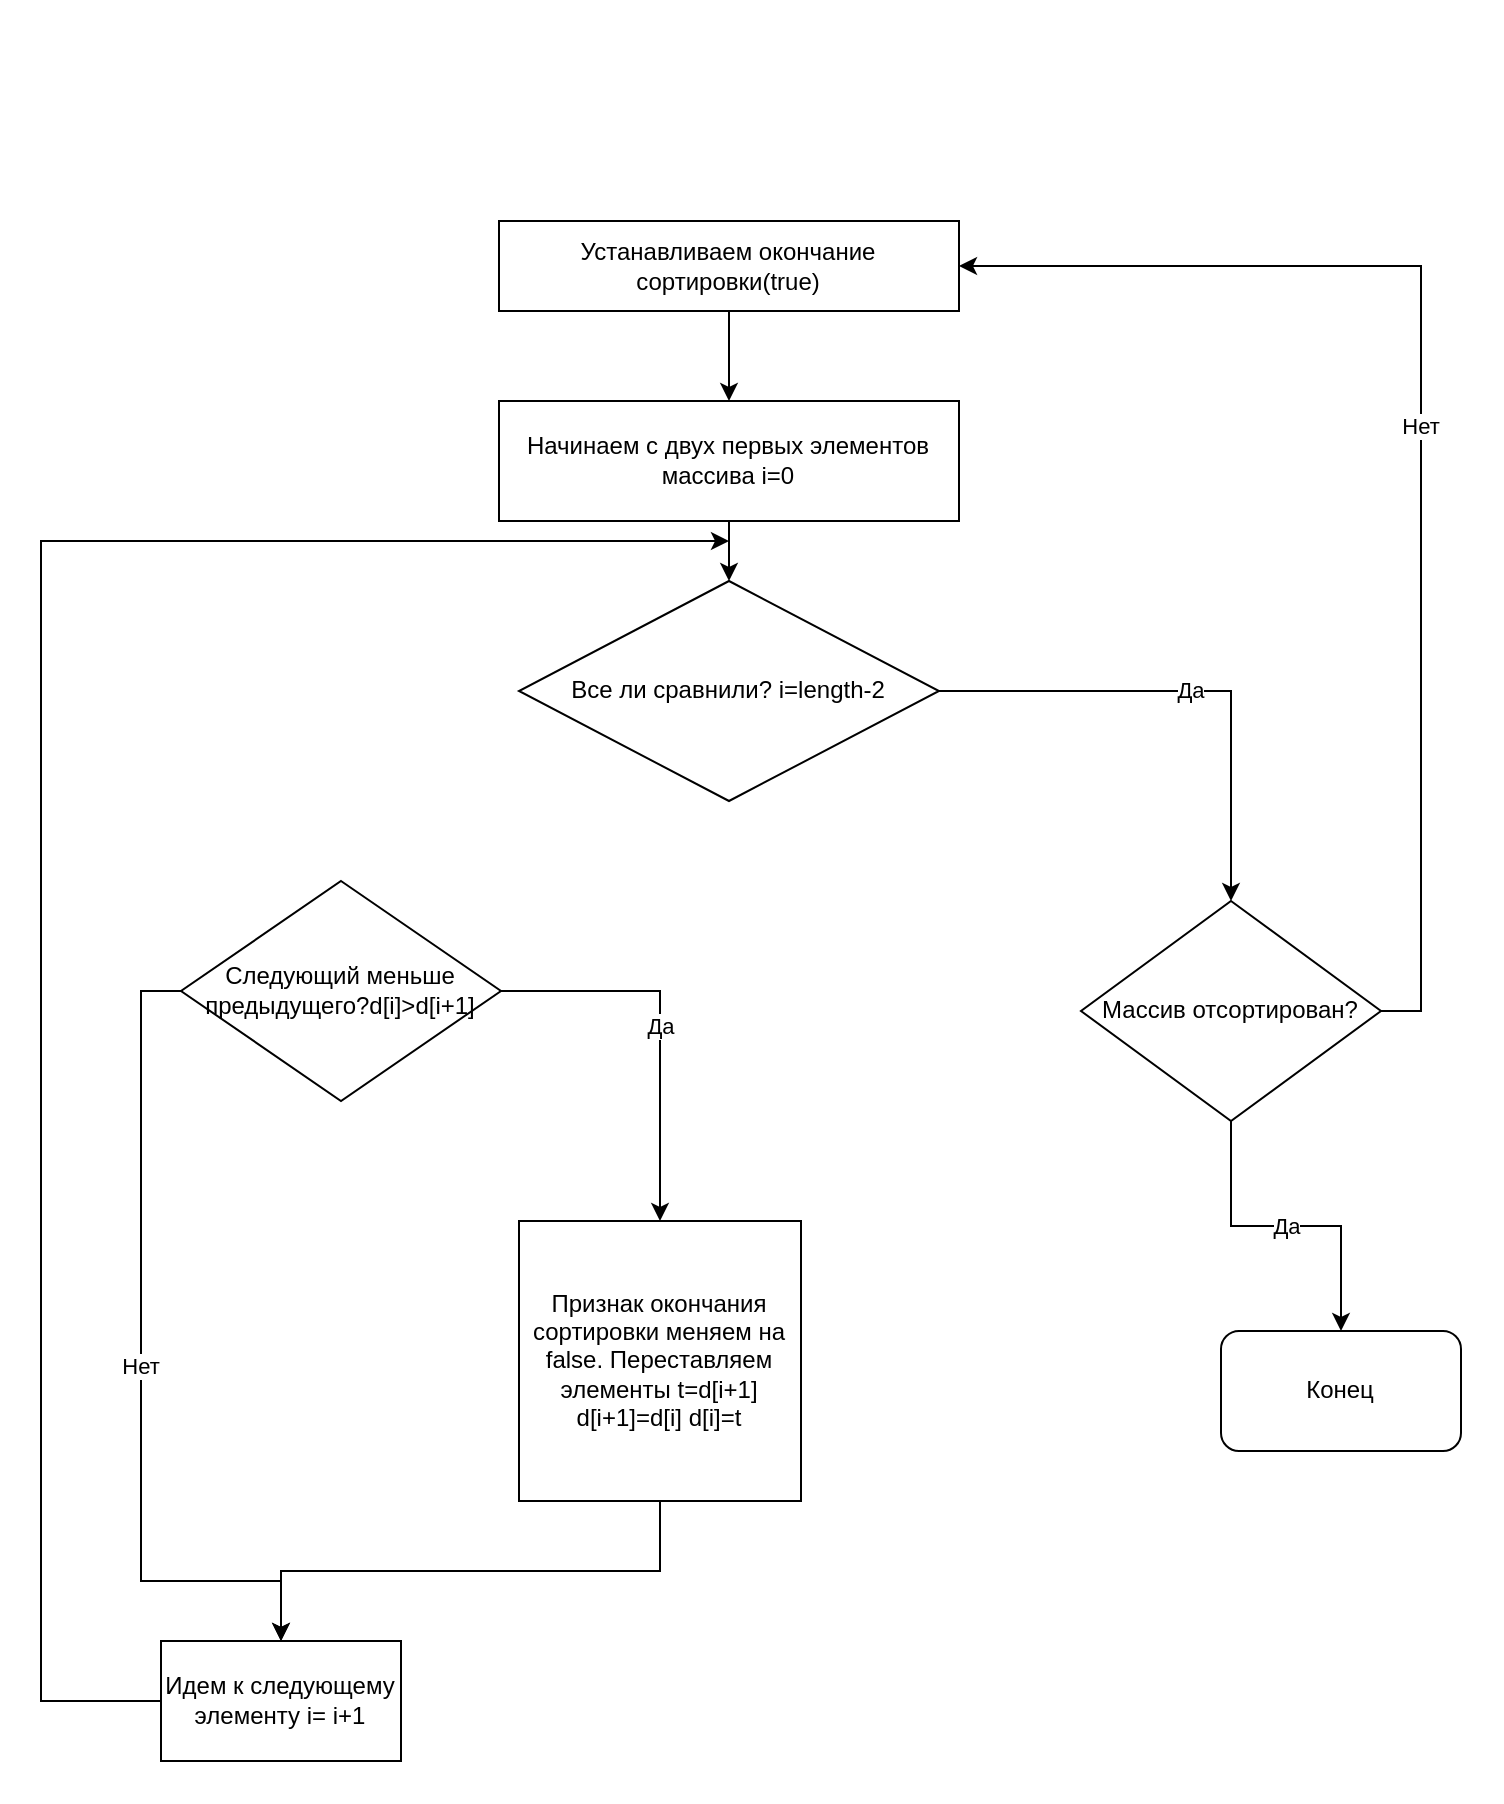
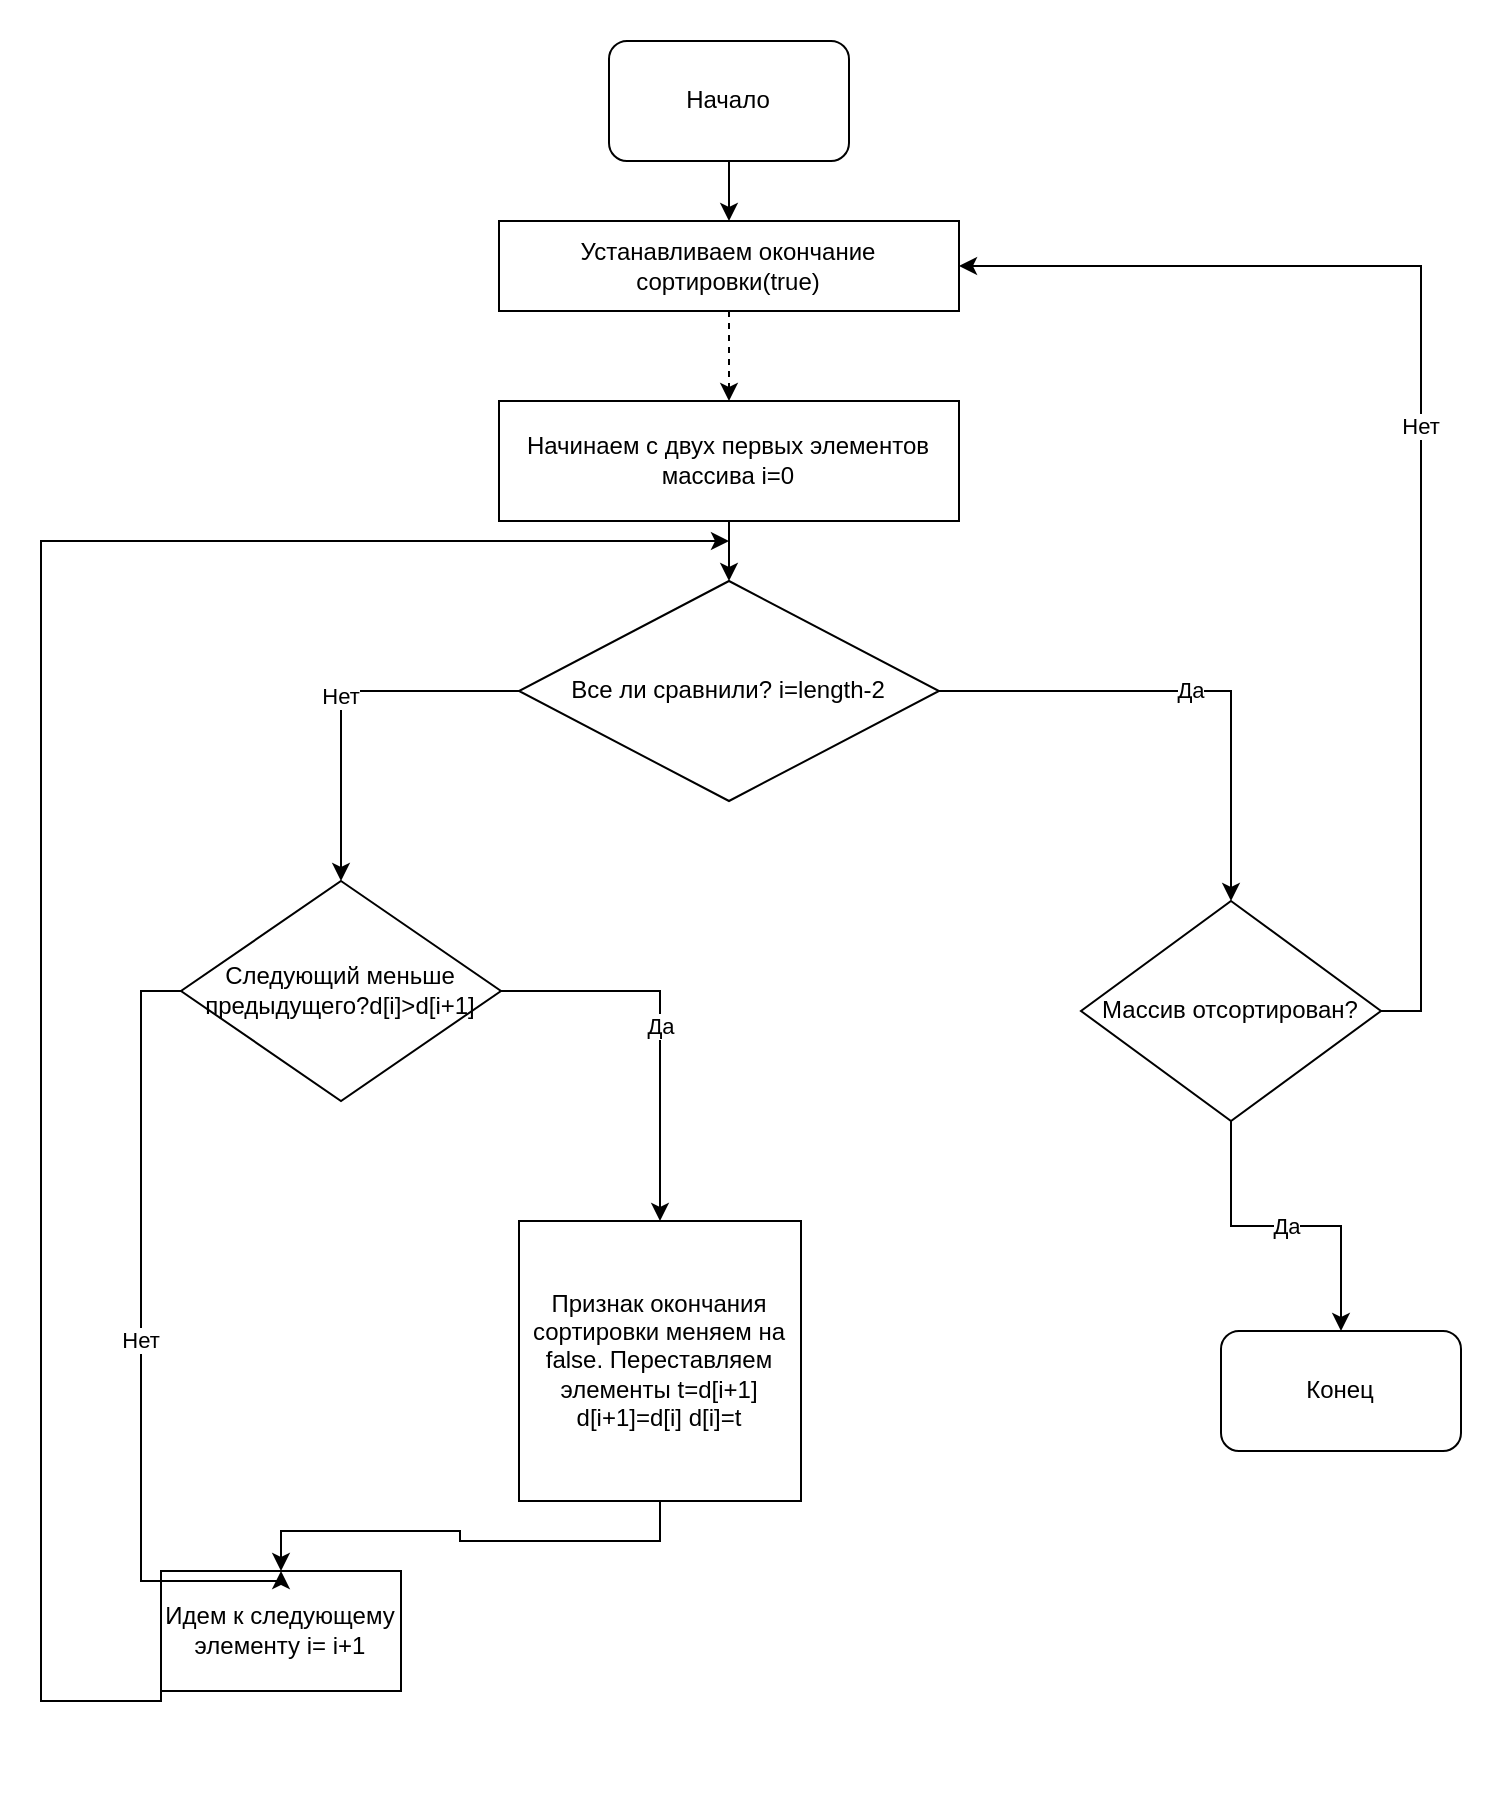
node "Начало": added
edge "Начало" -> "Устанавливаем окончание сортировки(true)": added
edge "Устанавливаем окончание сортировки(true)" -> "Начинаем с двух первых элементов массива i=0": style solid -> dashed
edge "Все ли сравнили? i=length-2" -> "Следующий меньше предыдущего?d[i]>d[i+1]": added, label "Нет"
node "Идем к следующему элементу i= i+1": moved (281, 1701) -> (281, 1631)
